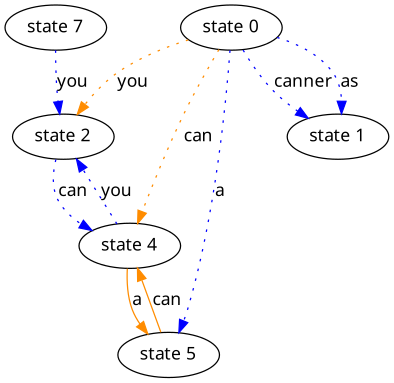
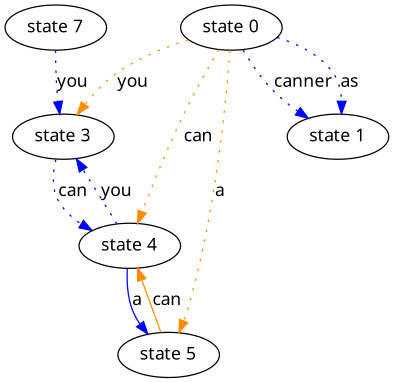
node "state 2": label "state 2" -> "state 3"
edge "state 0" -> "state 5": color blue -> darkorange
edge "state 4" -> "state 5": color darkorange -> blue
